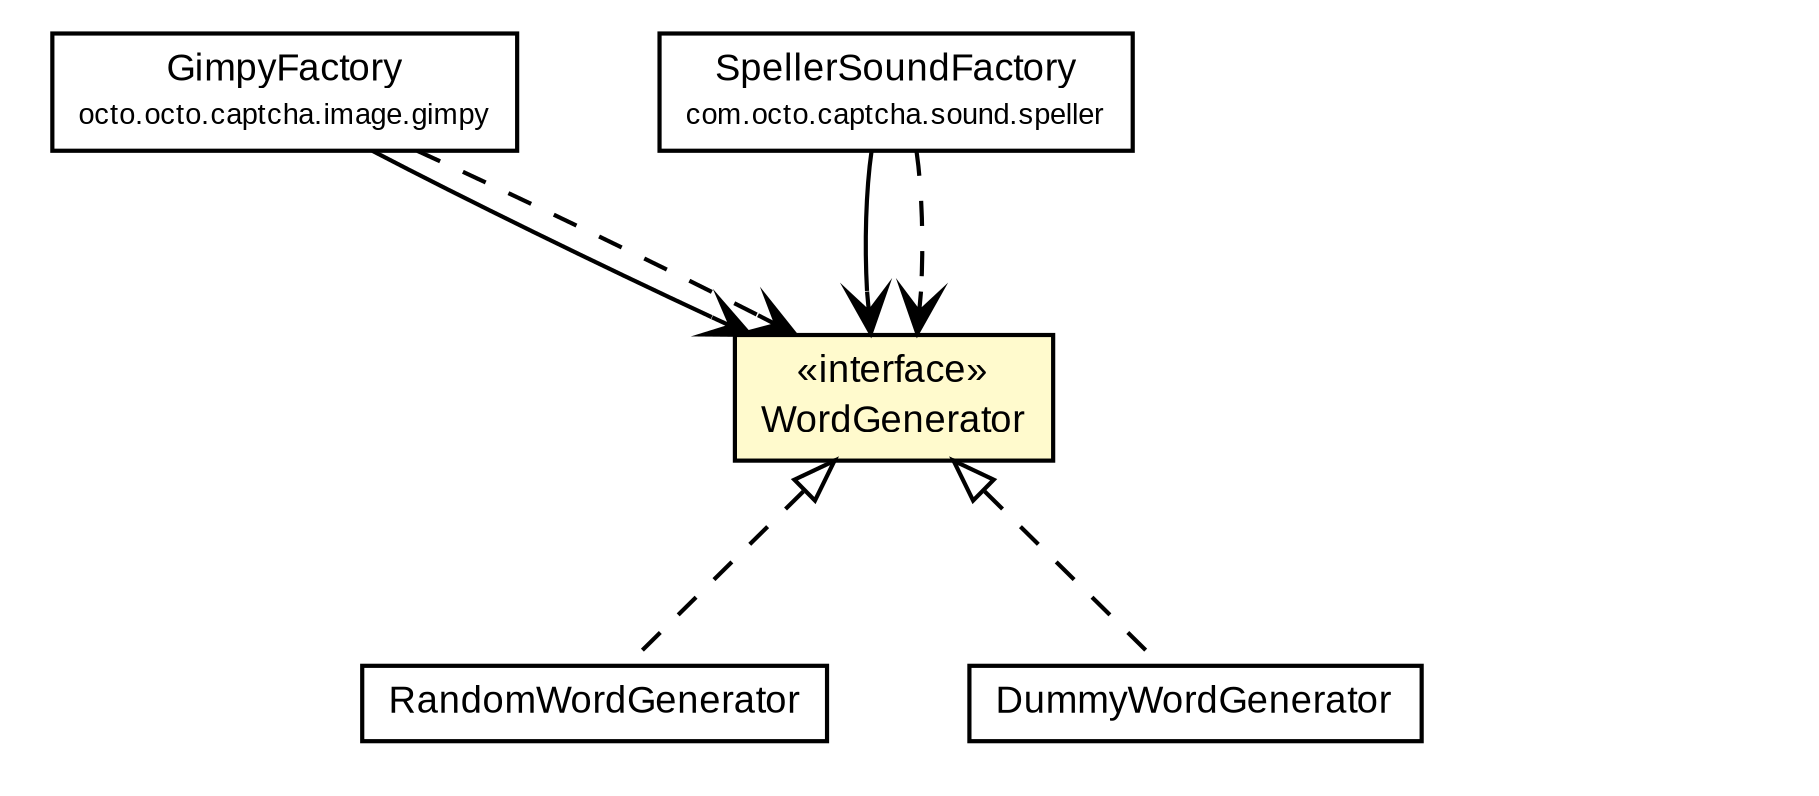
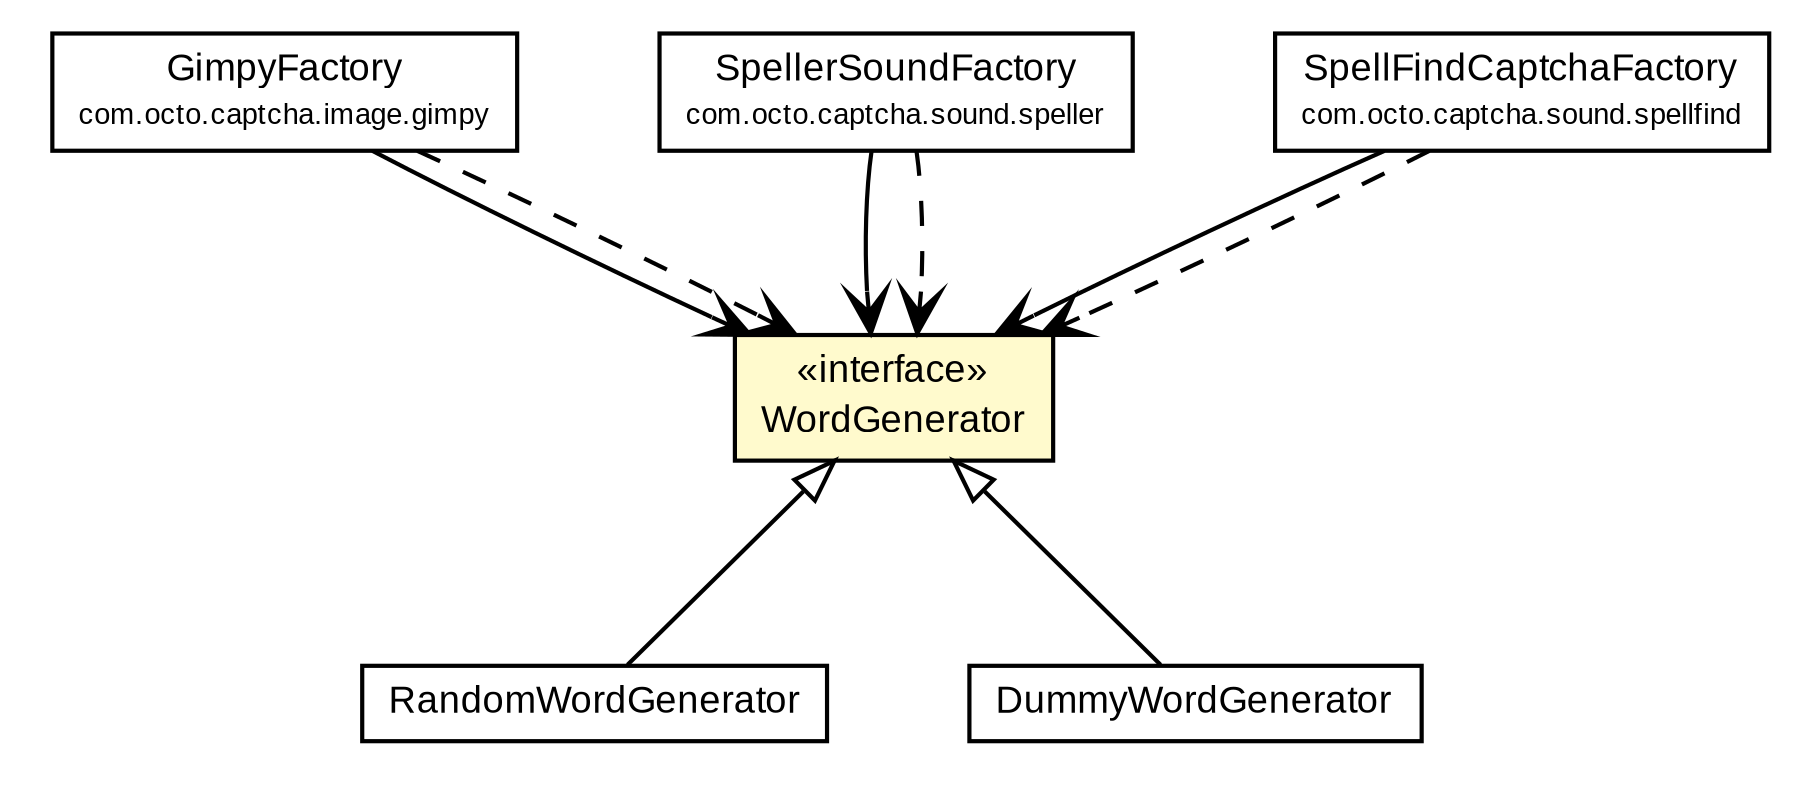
node "SpellFindCaptchaFactory": added
node "GimpyFactory": text "octo.octo.captcha.image.gimpy" -> "com.octo.captcha.image.gimpy"
edge "RandomWordGenerator" -> "WordGenerator": style dashed -> solid
edge "DummyWordGenerator" -> "WordGenerator": style dashed -> solid
